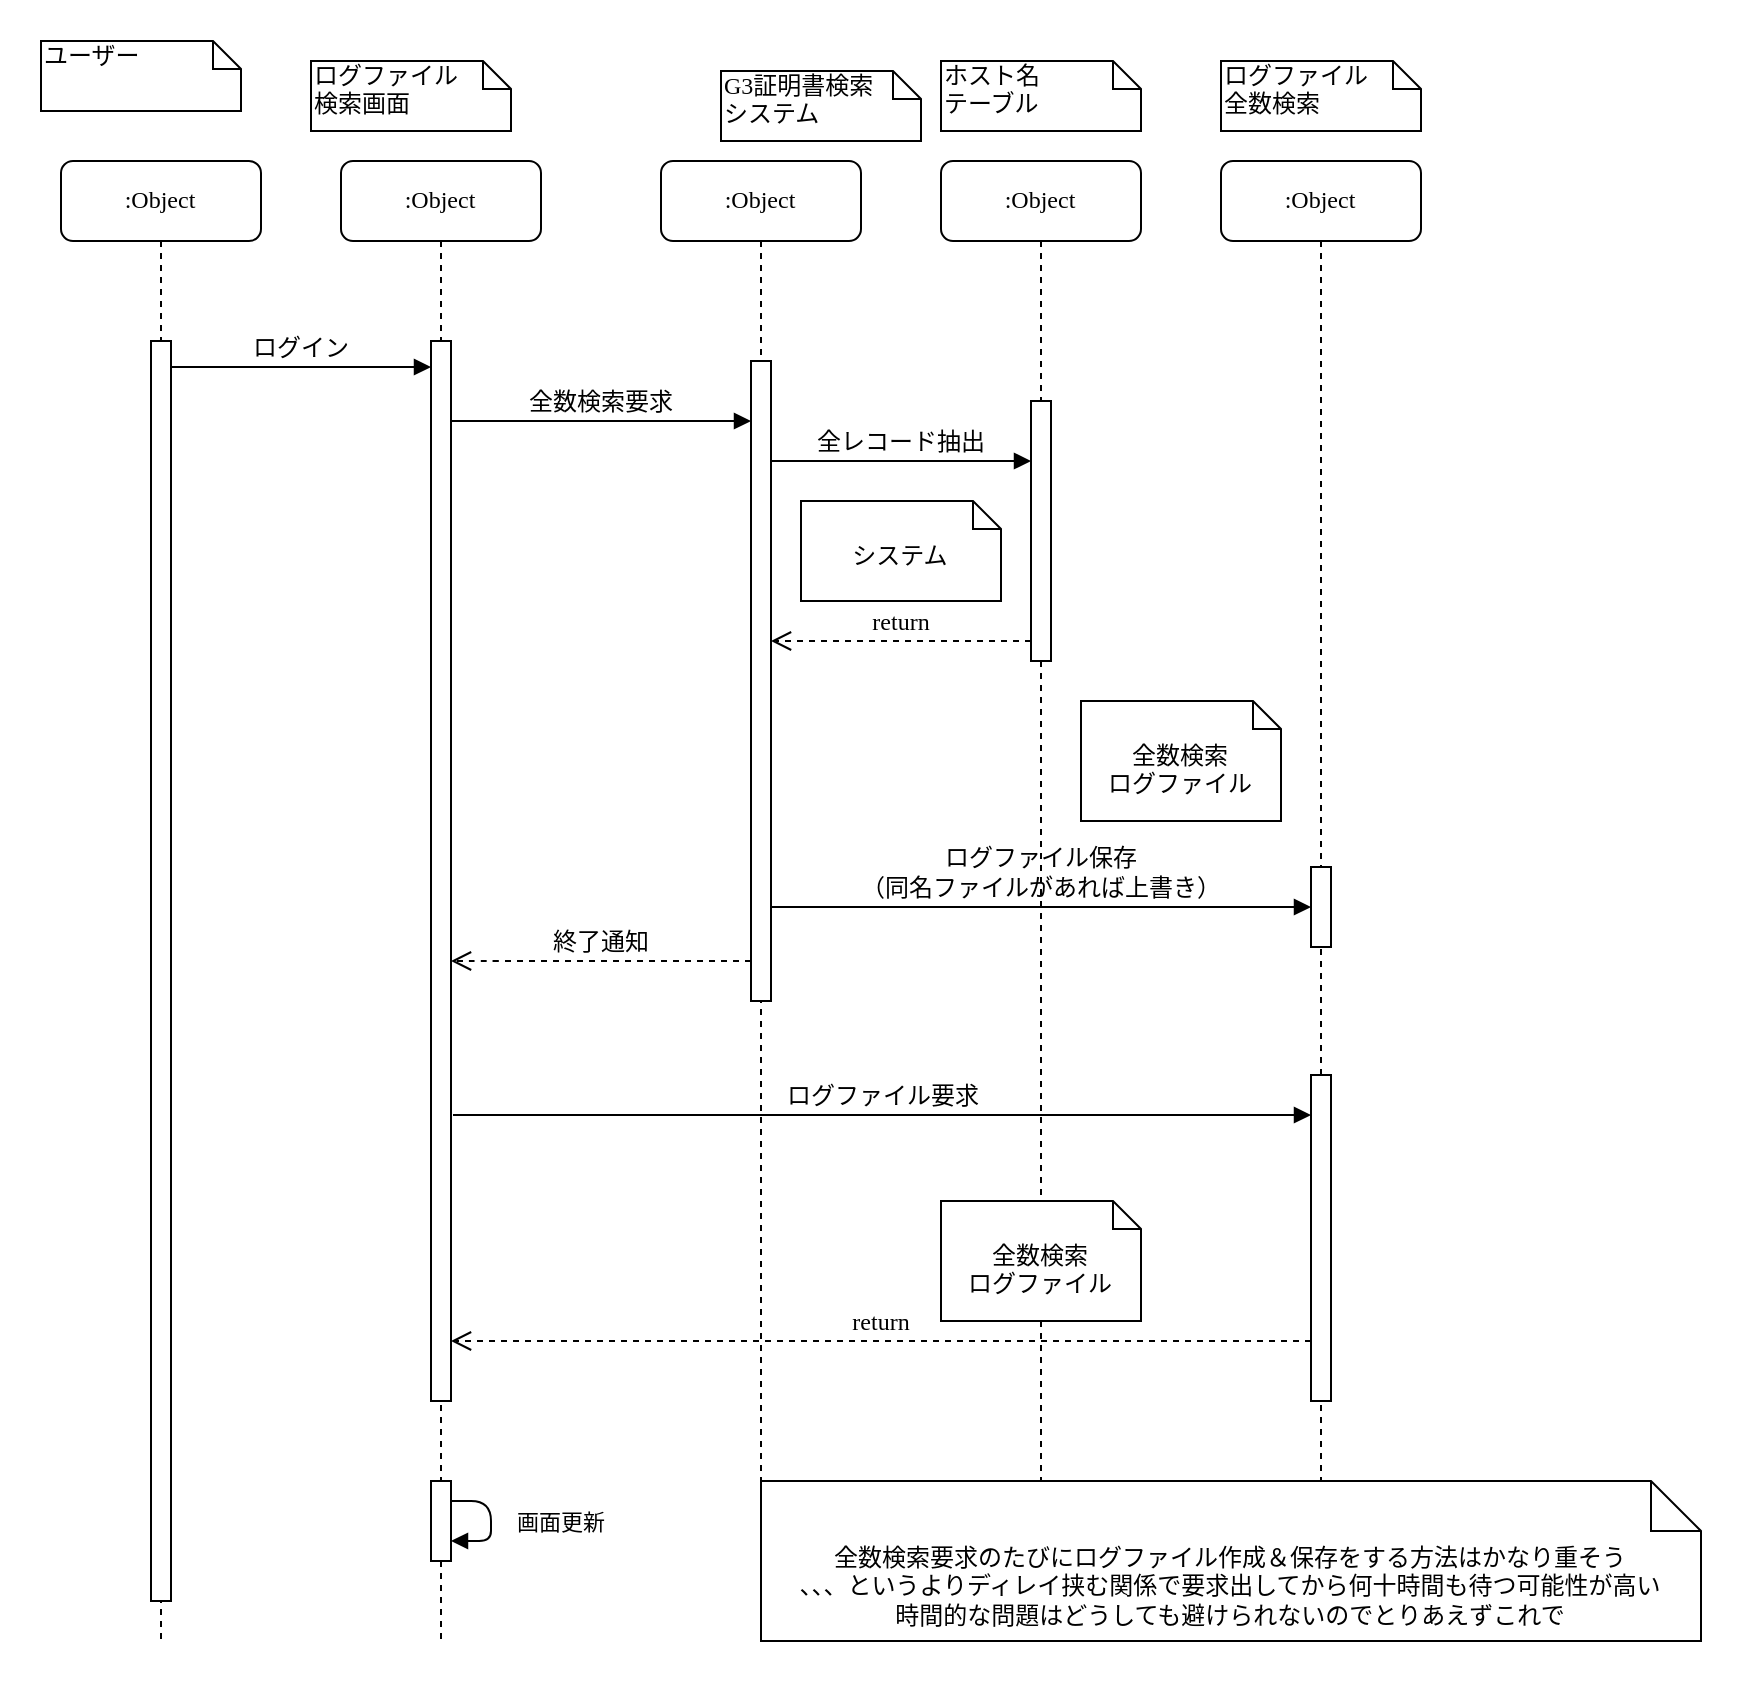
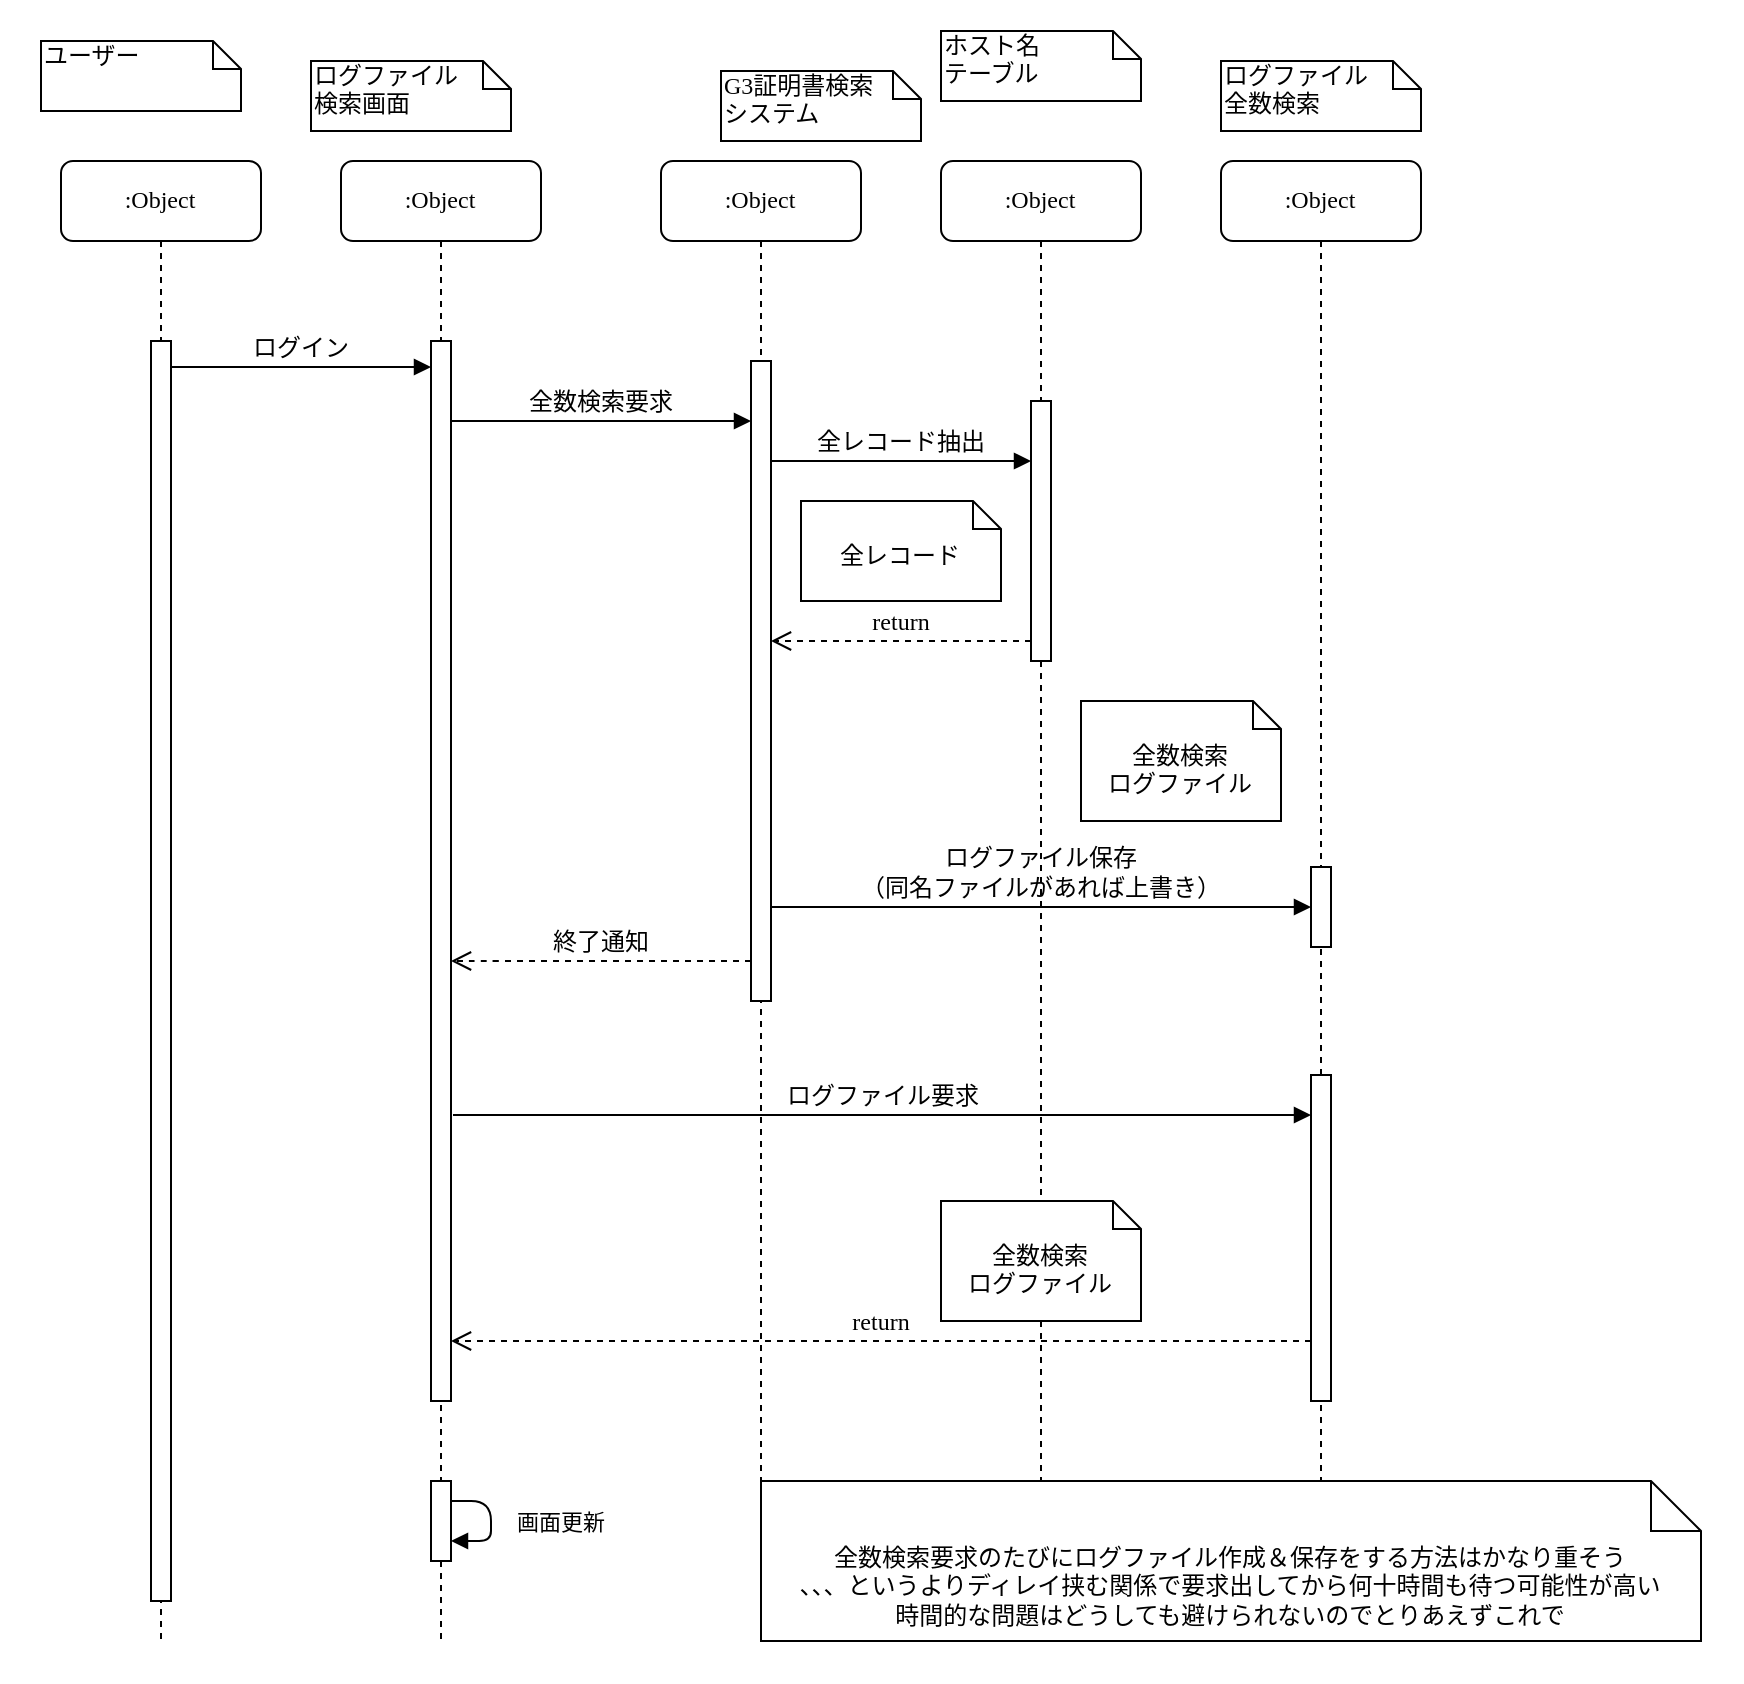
node "ホスト名 テーブル": moved (1041, 96) -> (1041, 66)
node "システム": label "システム" -> "全レコード"
